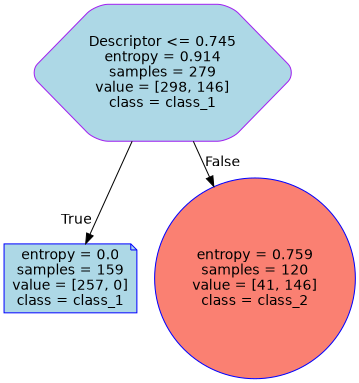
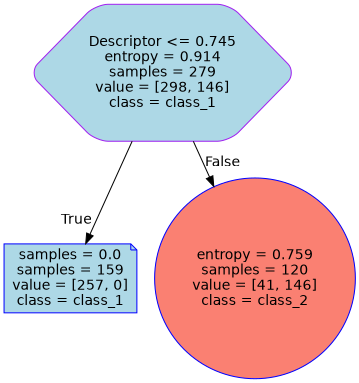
node "entropy = 0.0 samples = 159 value = [257, 0] class = class_1": label "entropy = 0.0 samples = 159 value = [257, 0] class = class_1" -> "samples = 0.0 samples = 159 value = [257, 0] class = class_1"
